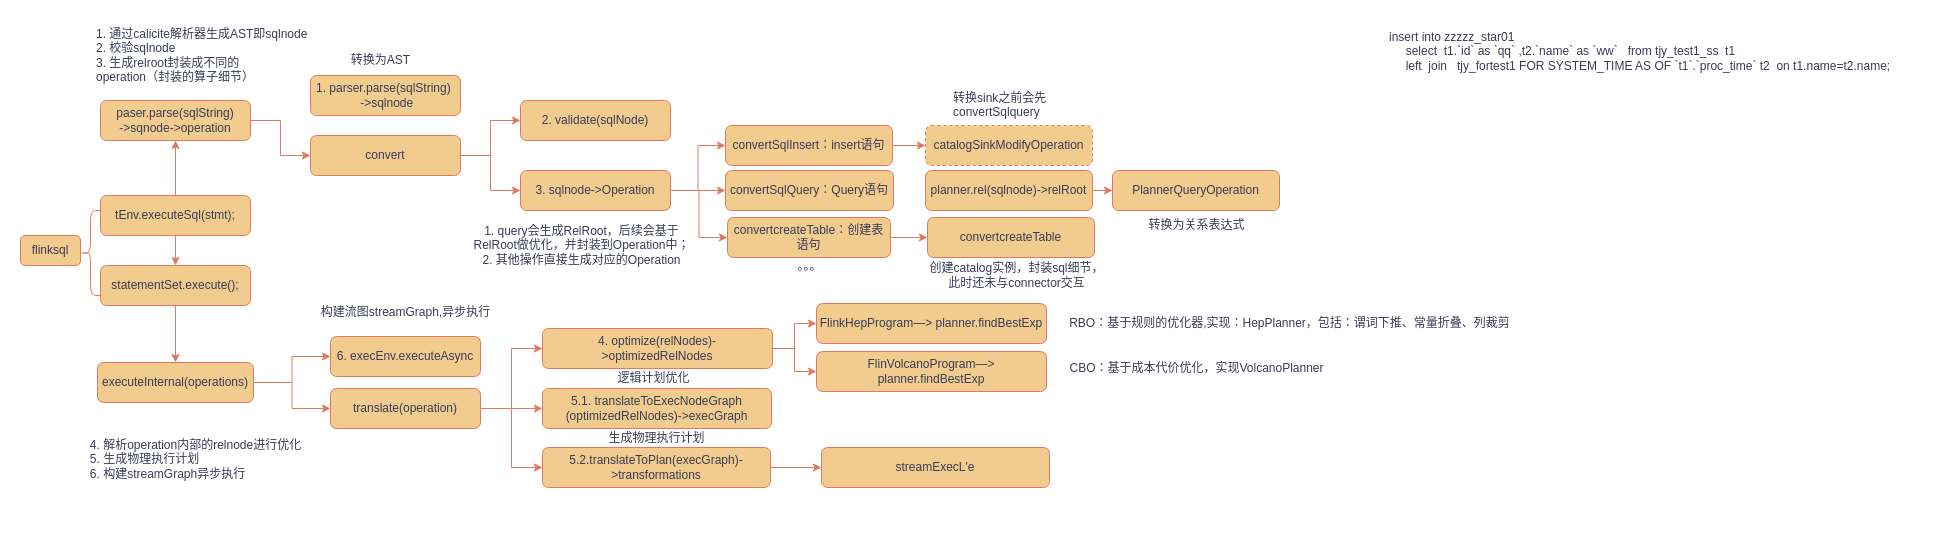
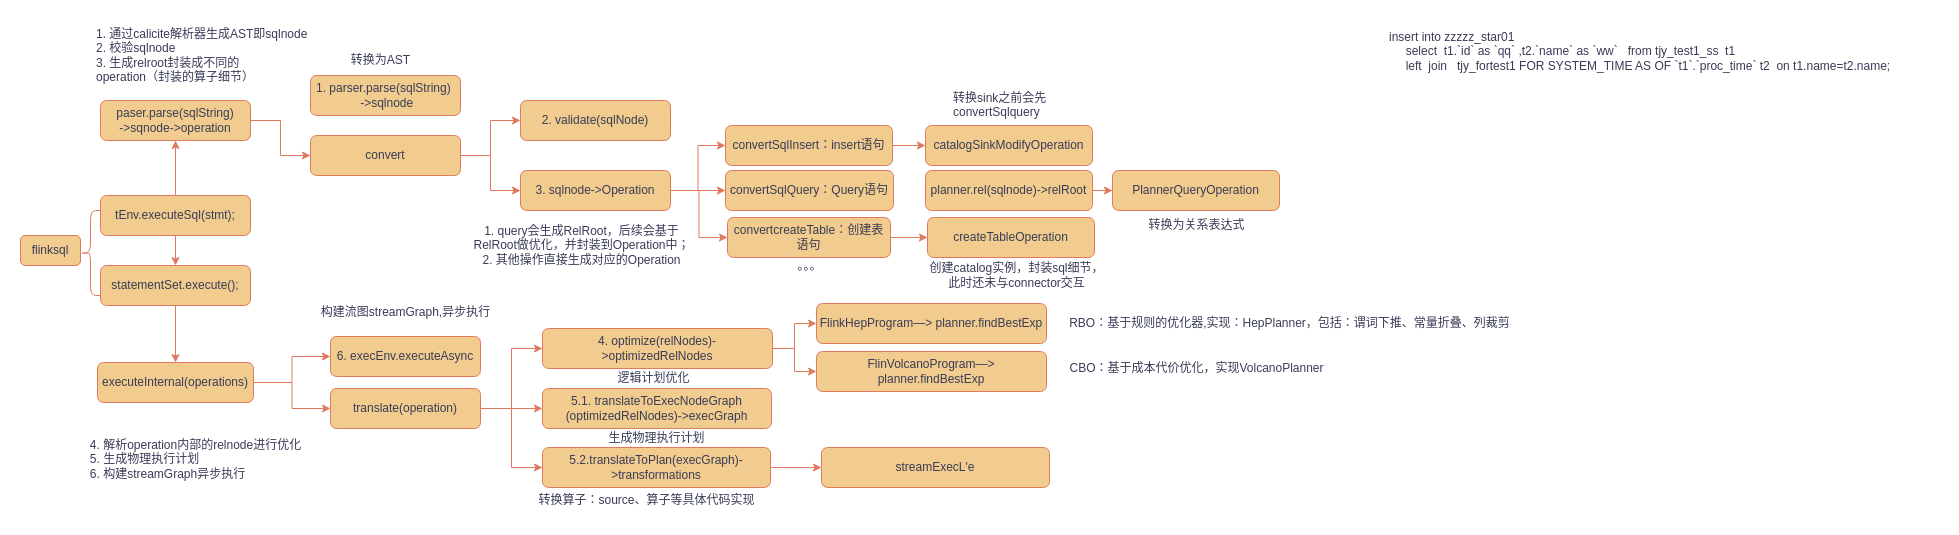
node "catalogSinkModifyOperation": style dashed -> solid
node "convertcreateTable": label "convertcreateTable" -> "createTableOperation"
node "转换算子：source、算子等具体代码实现": added
